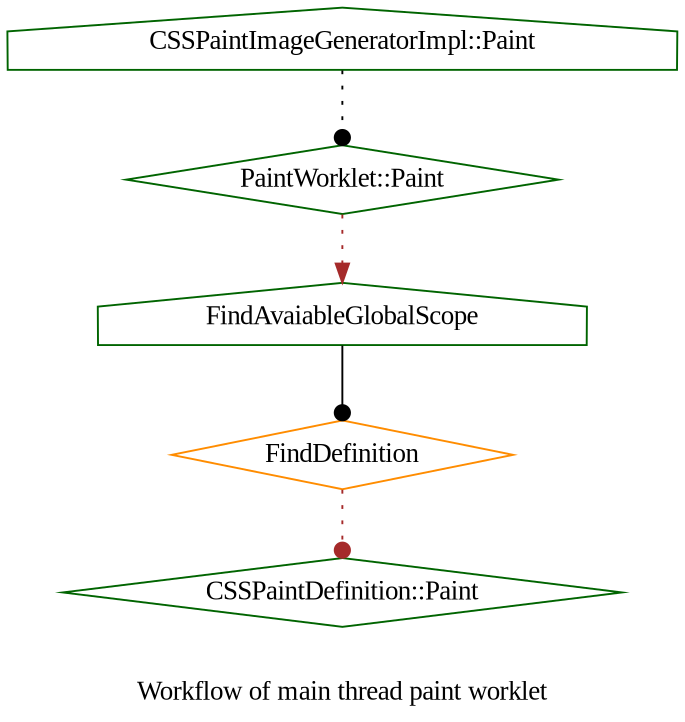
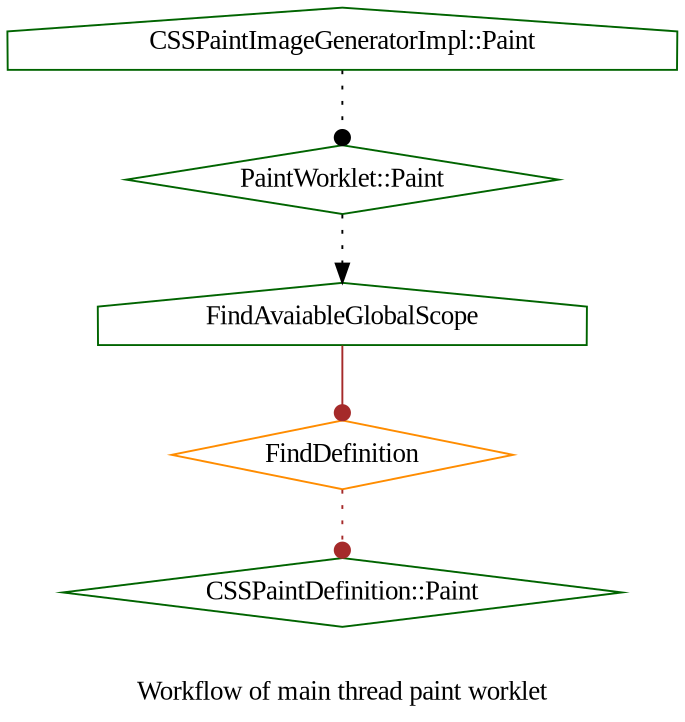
edge "PaintWorklet::Paint" -> "FindAvaiableGlobalScope": color brown -> black
edge "FindAvaiableGlobalScope" -> "FindDefinition": color black -> brown
